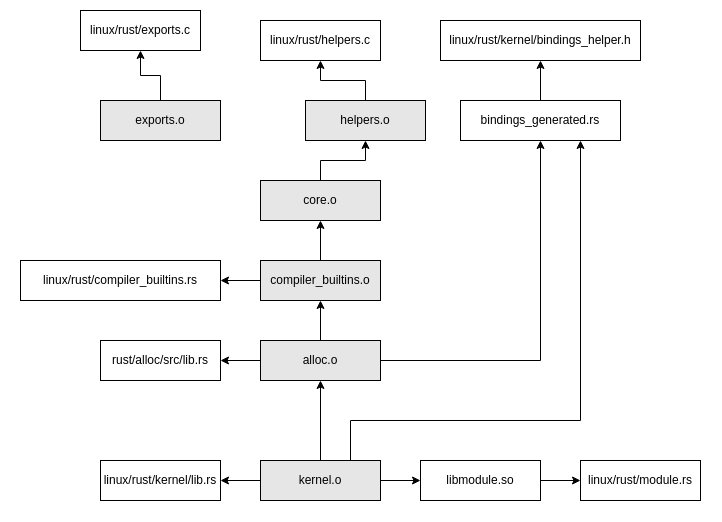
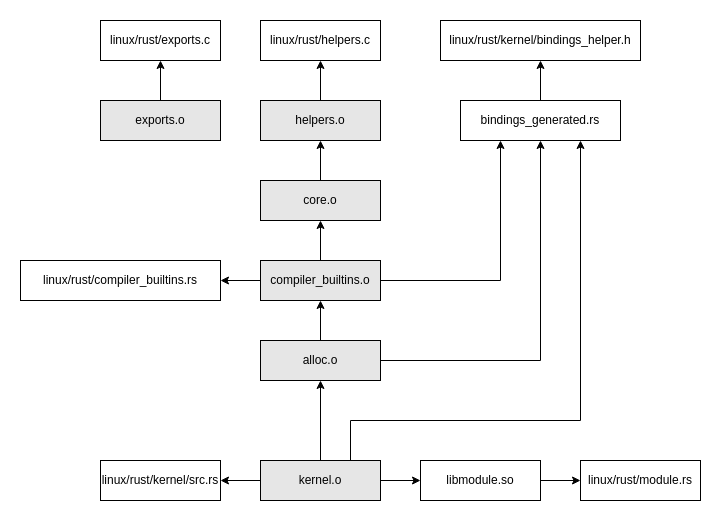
node "linux/rust/exports.c": moved (141, 31) -> (161, 41)
node "helpers.o": moved (366, 121) -> (321, 121)
edge "compiler_builtins.o" -> "bindings_generated.rs": added
node "rust/alloc/src/lib.rs": removed
edge "alloc.o" -> "rust/alloc/src/lib.rs": removed
node "linux/rust/kernel/lib.rs": label "linux/rust/kernel/lib.rs" -> "linux/rust/kernel/src.rs"
